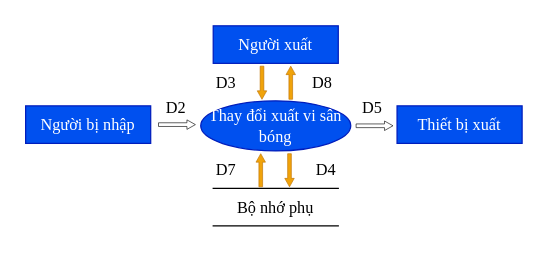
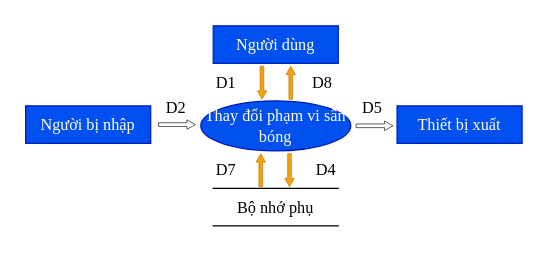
node "Người xuất": label "Người xuất" -> "Người dùng"
node "D3": label "D3" -> "D1"
node "Thay đổi xuất vi sân bóng": label "Thay đổi xuất vi sân bóng" -> "Thay đổi phạm vi sân bóng"
